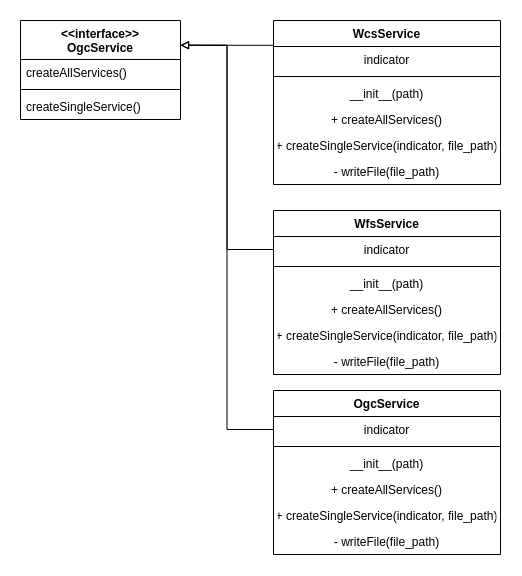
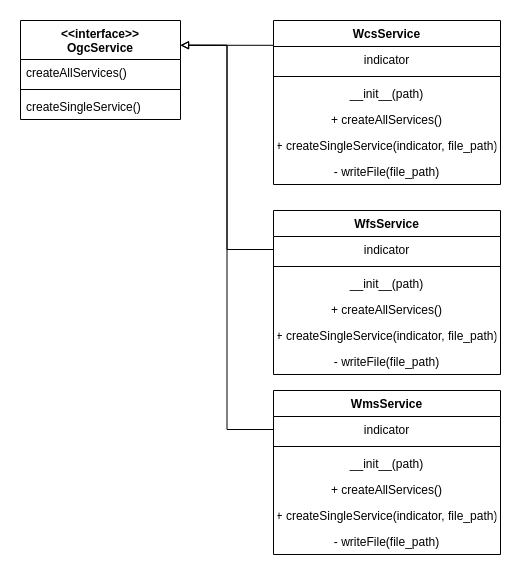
node "OgcService": label "OgcService" -> "WmsService"
